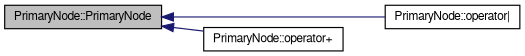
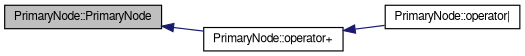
edge "PrimaryNode::operator|" -> "PrimaryNode::PrimaryNode": now "PrimaryNode::operator|" -> "PrimaryNode::operator+"
